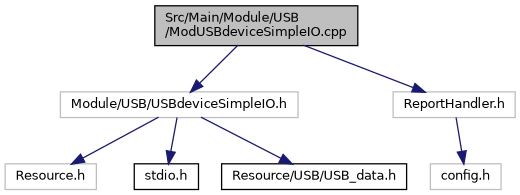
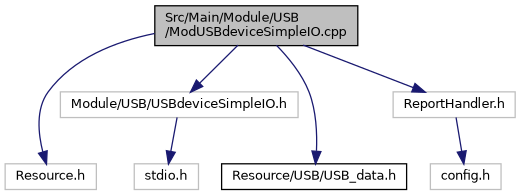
edge "Module/USB/USBdeviceSimpleIO.h" -> "Resource.h": now "Src/Main/Module/USB /ModUSBdeviceSimpleIO.cpp" -> "Resource.h"
edge "Module/USB/USBdeviceSimpleIO.h" -> "Resource/USB/USB_data.h": now "Src/Main/Module/USB /ModUSBdeviceSimpleIO.cpp" -> "Resource/USB/USB_data.h"
node "stdio.h": color black -> grey75
